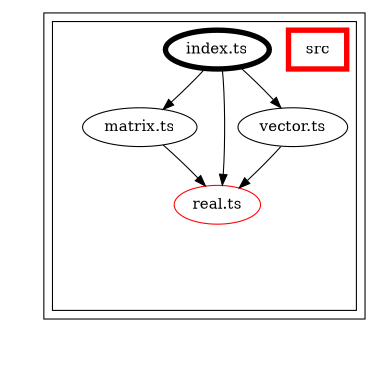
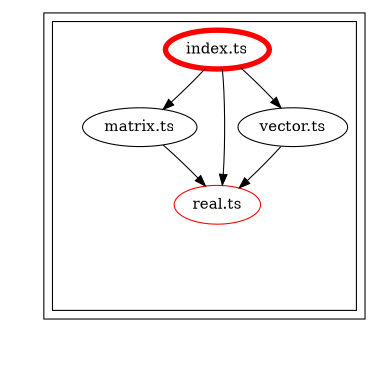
node "index.ts": color black -> #ff0000
node "src": removed
